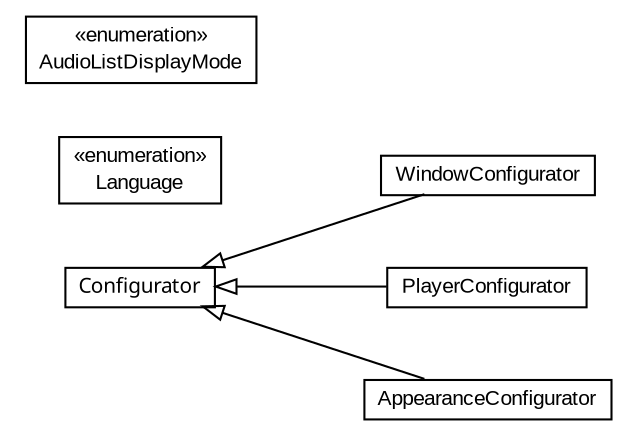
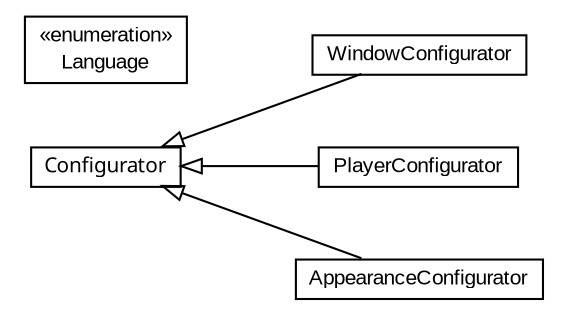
node "AudioListDisplayMode": removed
